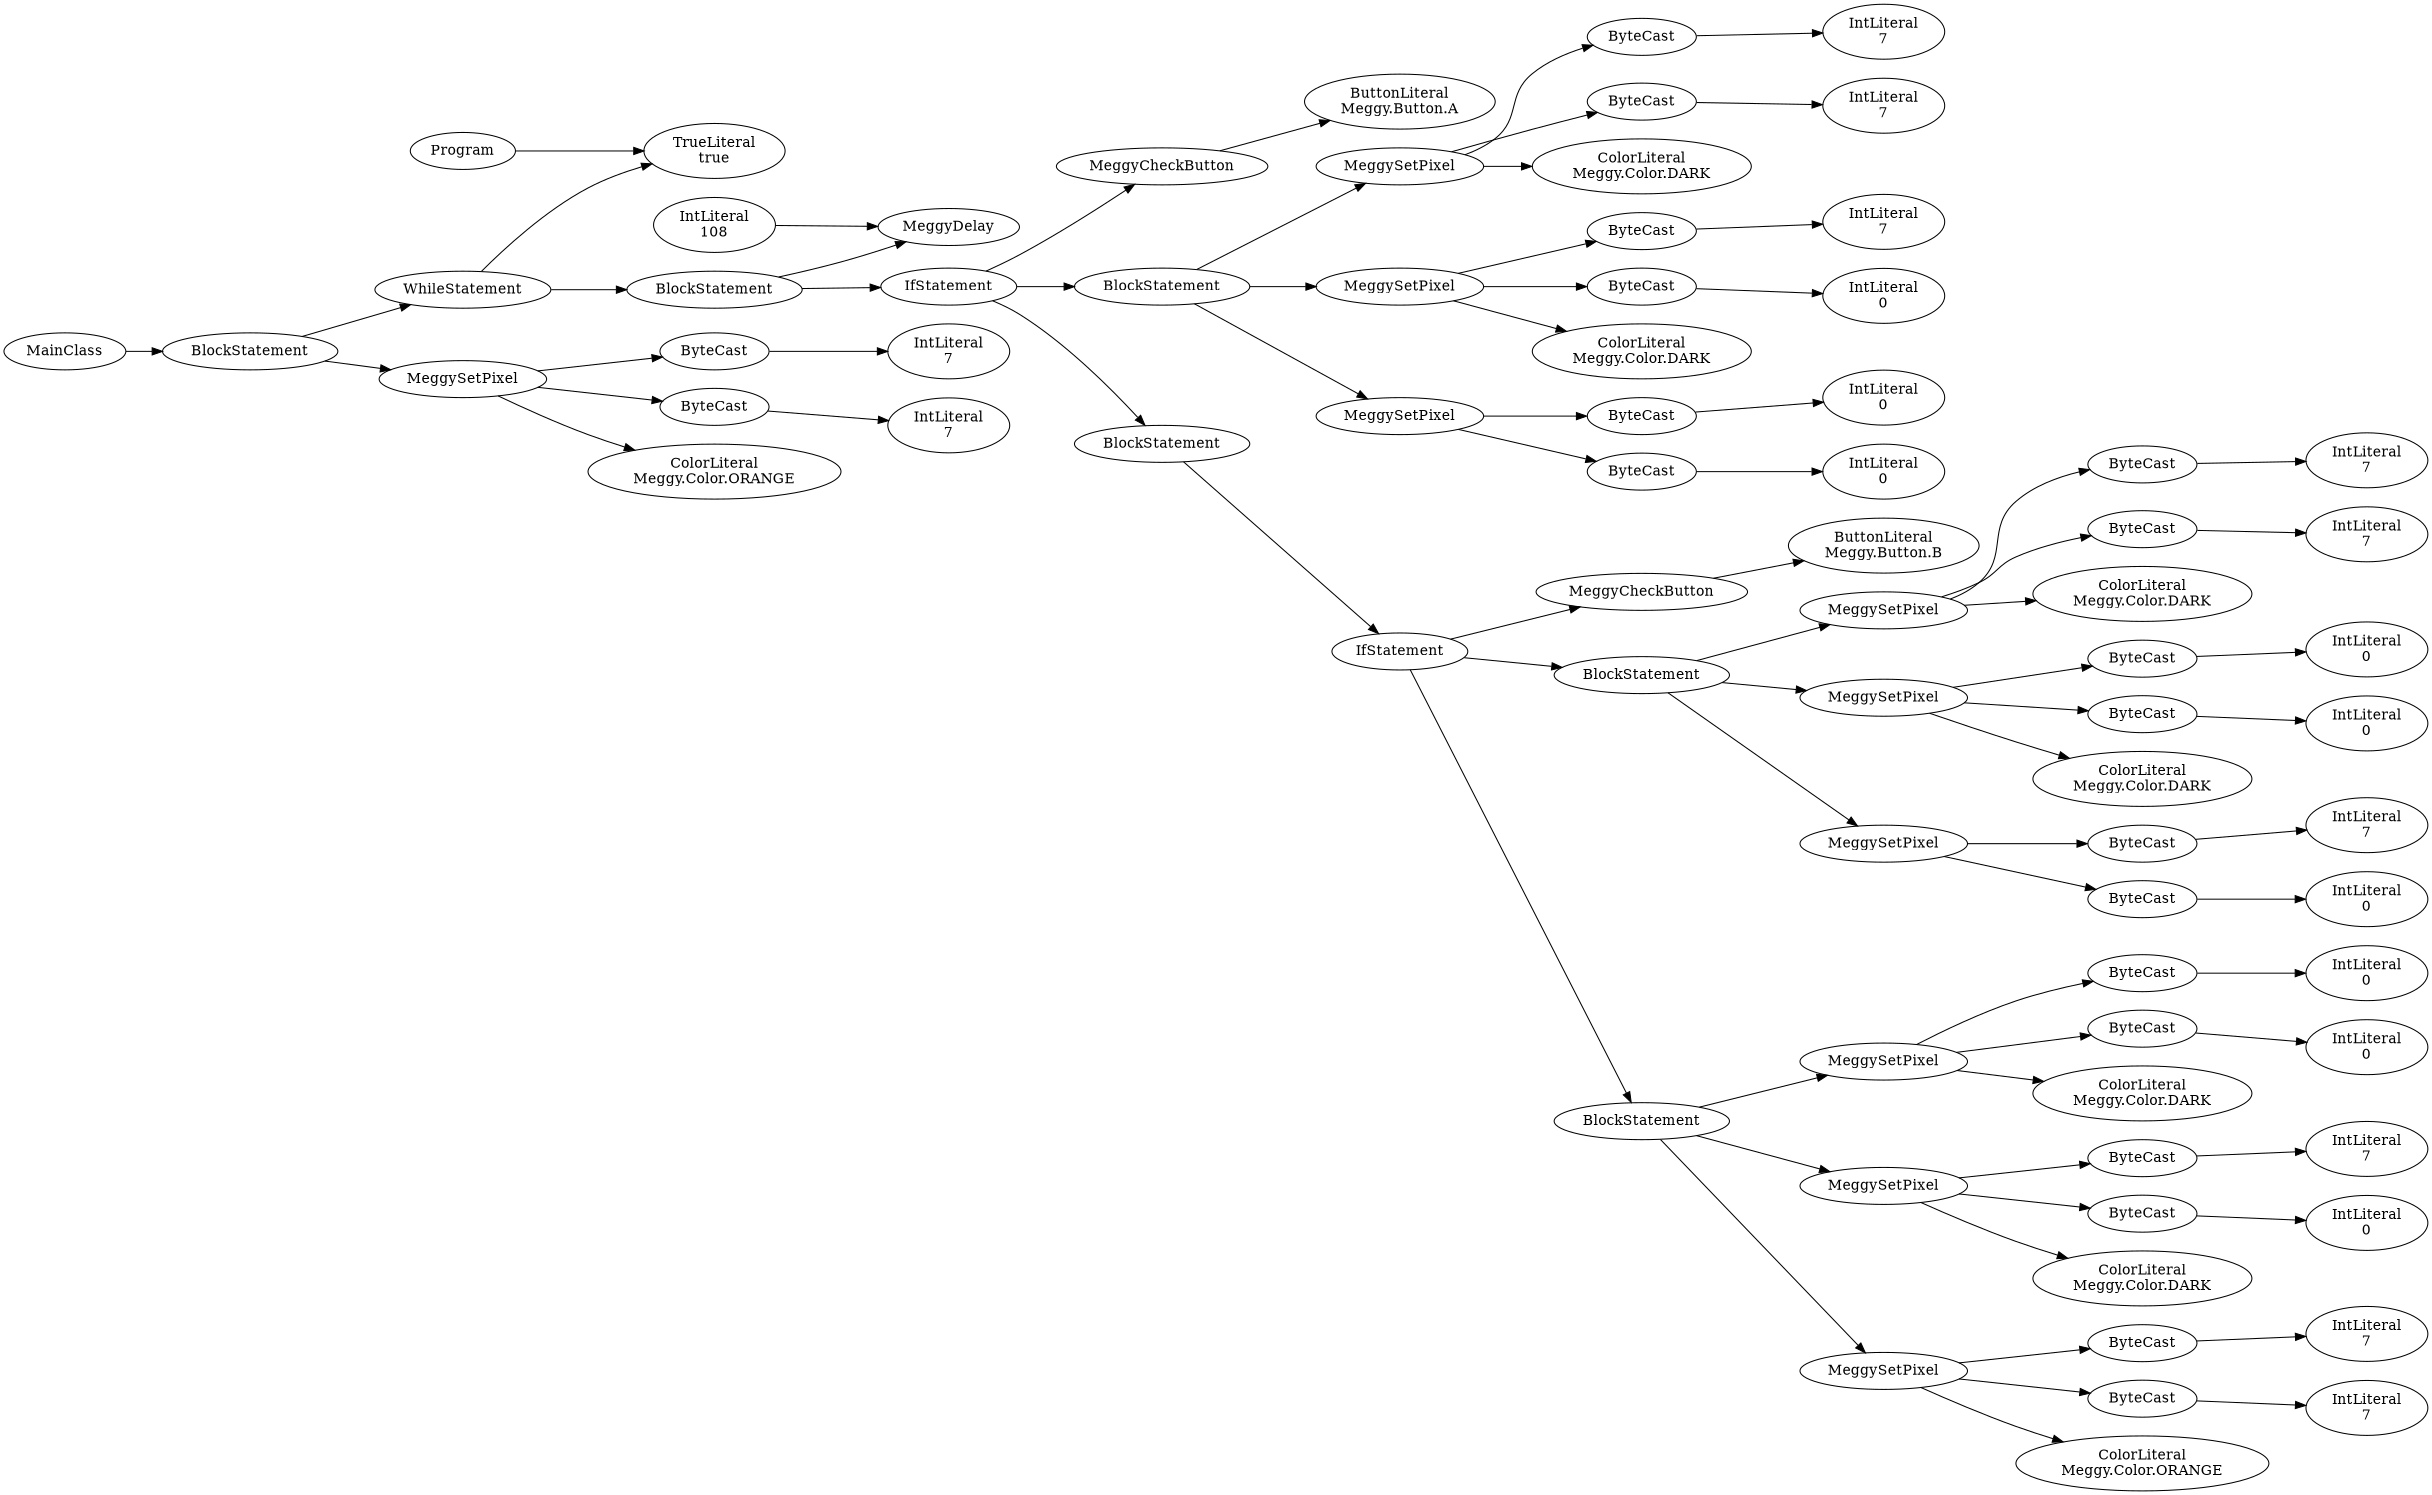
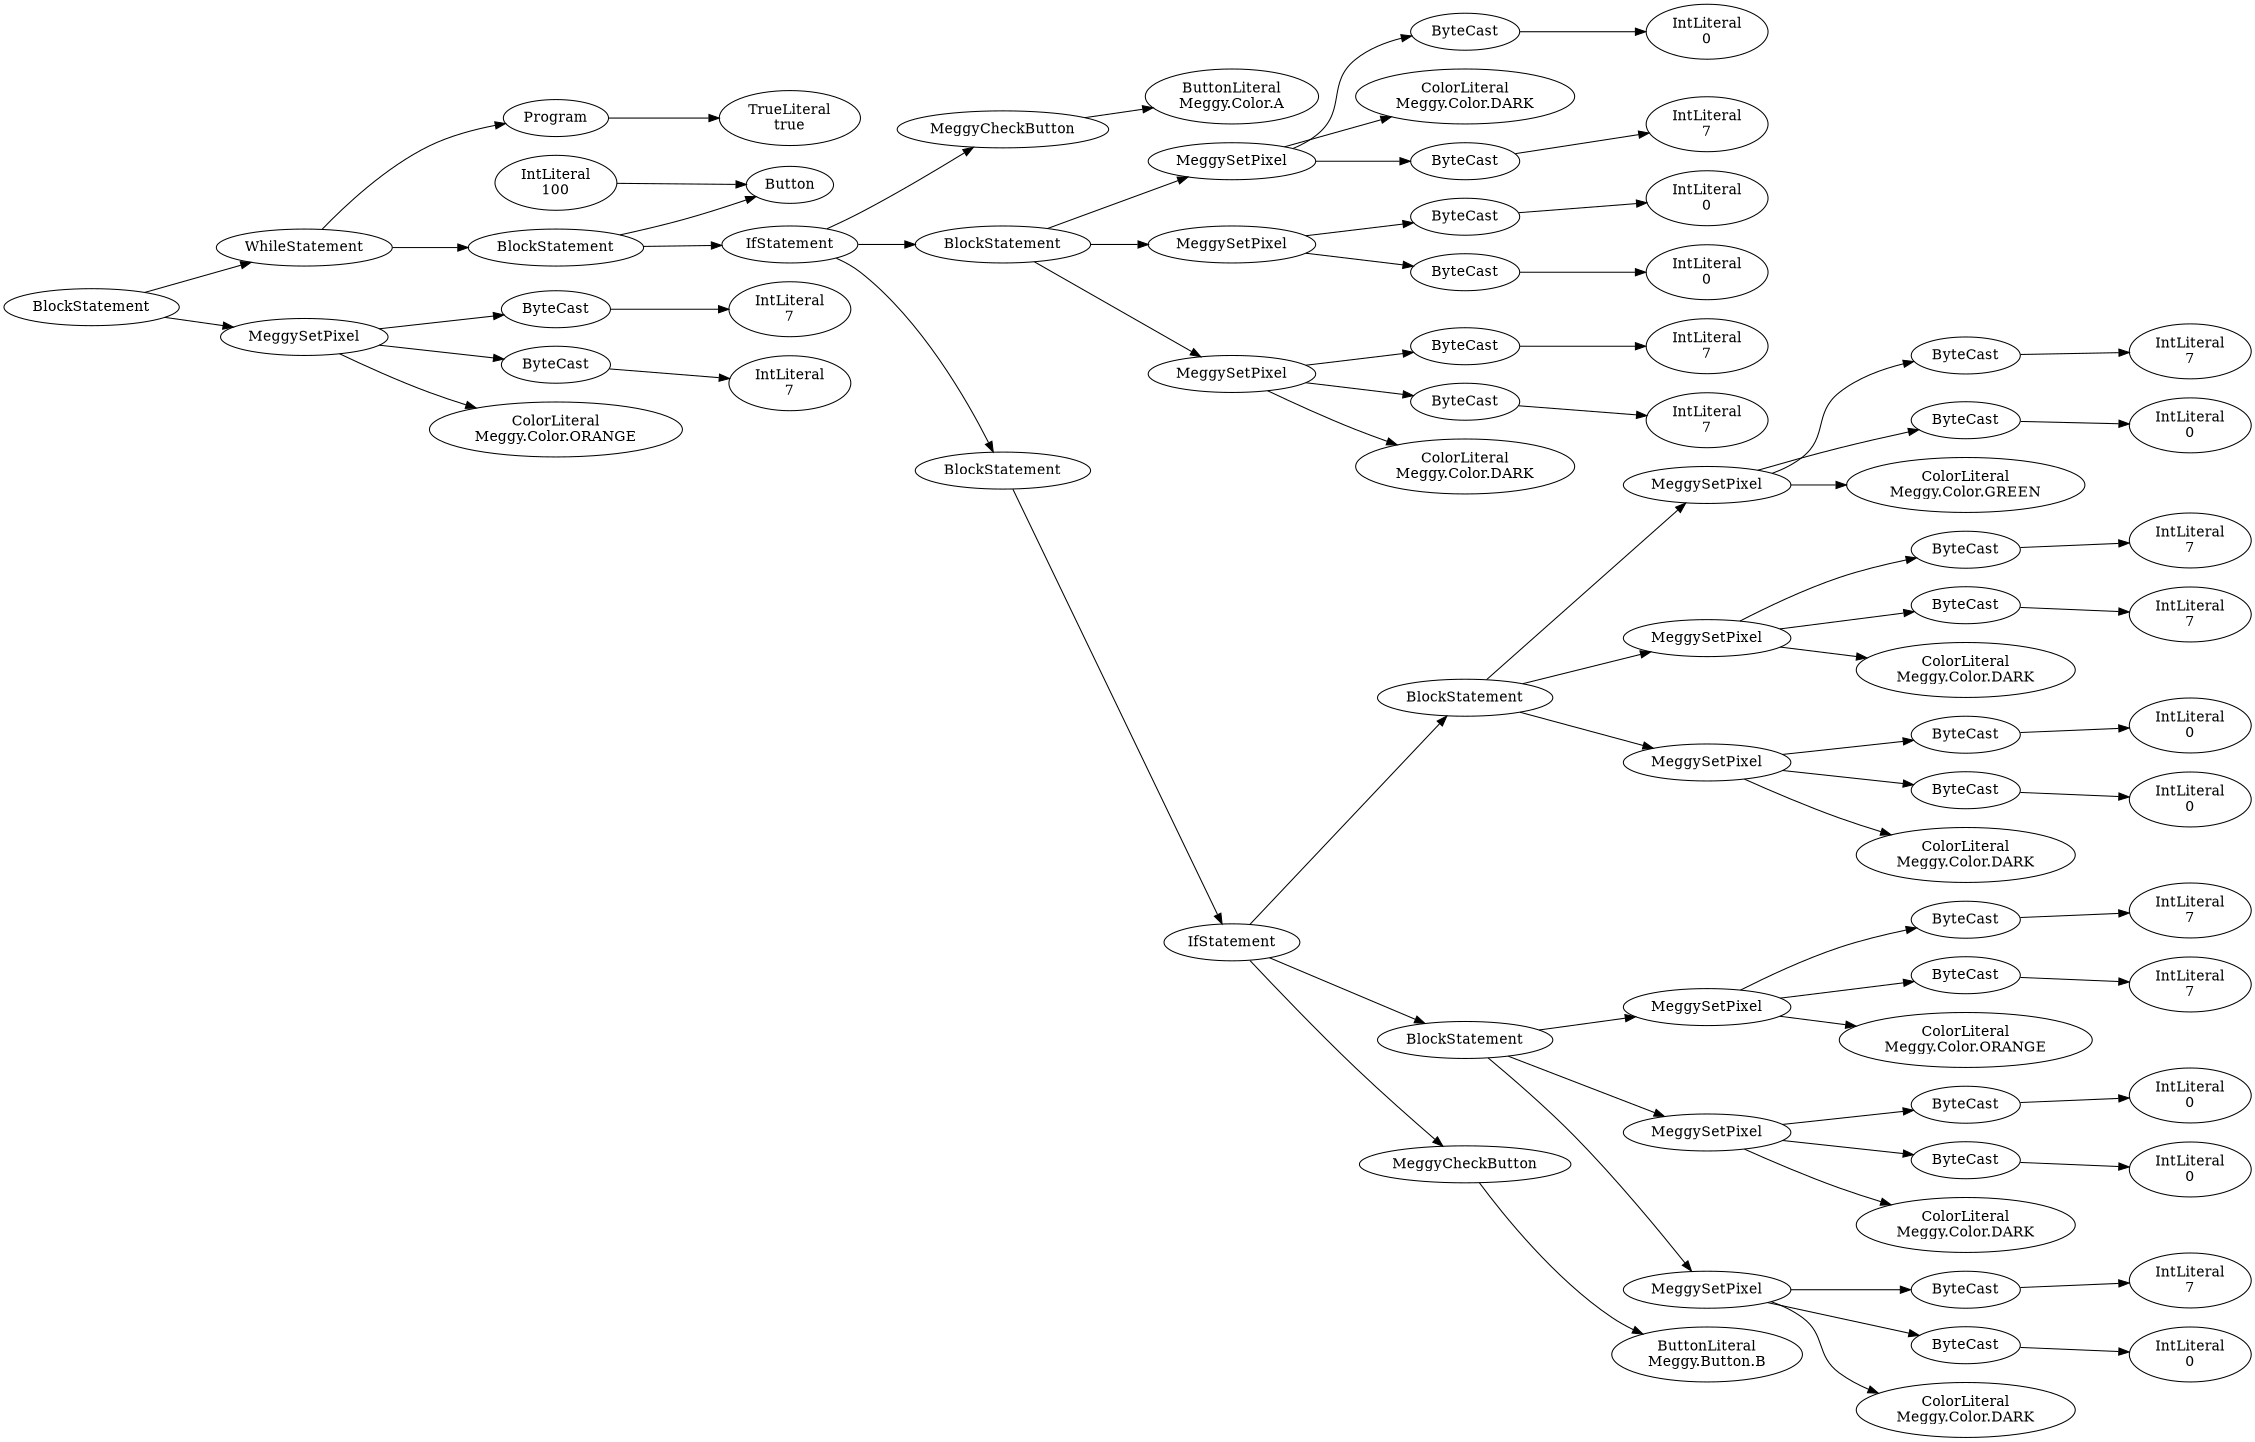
node "ButtonLiteral Meggy.Button.A": label "ButtonLiteral Meggy.Button.A" -> "ButtonLiteral Meggy.Color.A"
edge "WhileStatement" -> "TrueLiteral true": now "WhileStatement" -> "Program"
node "IntLiteral 108": label "IntLiteral 108" -> "IntLiteral 100"
node "MeggyDelay": label "MeggyDelay" -> "Button"
node "MainClass": removed
node "ColorLiteral Meggy.Color.GREEN": added
